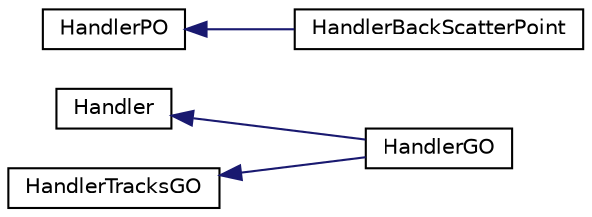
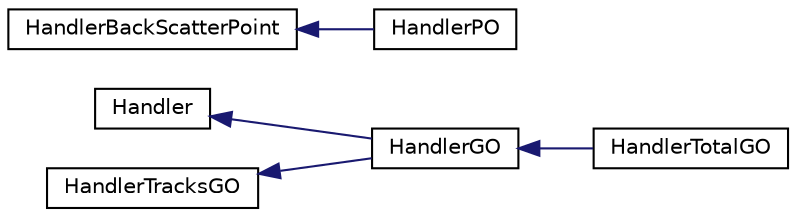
edge "HandlerBackScatterPoint" -> "HandlerPO": reversed
node "HandlerTotalGO": added
